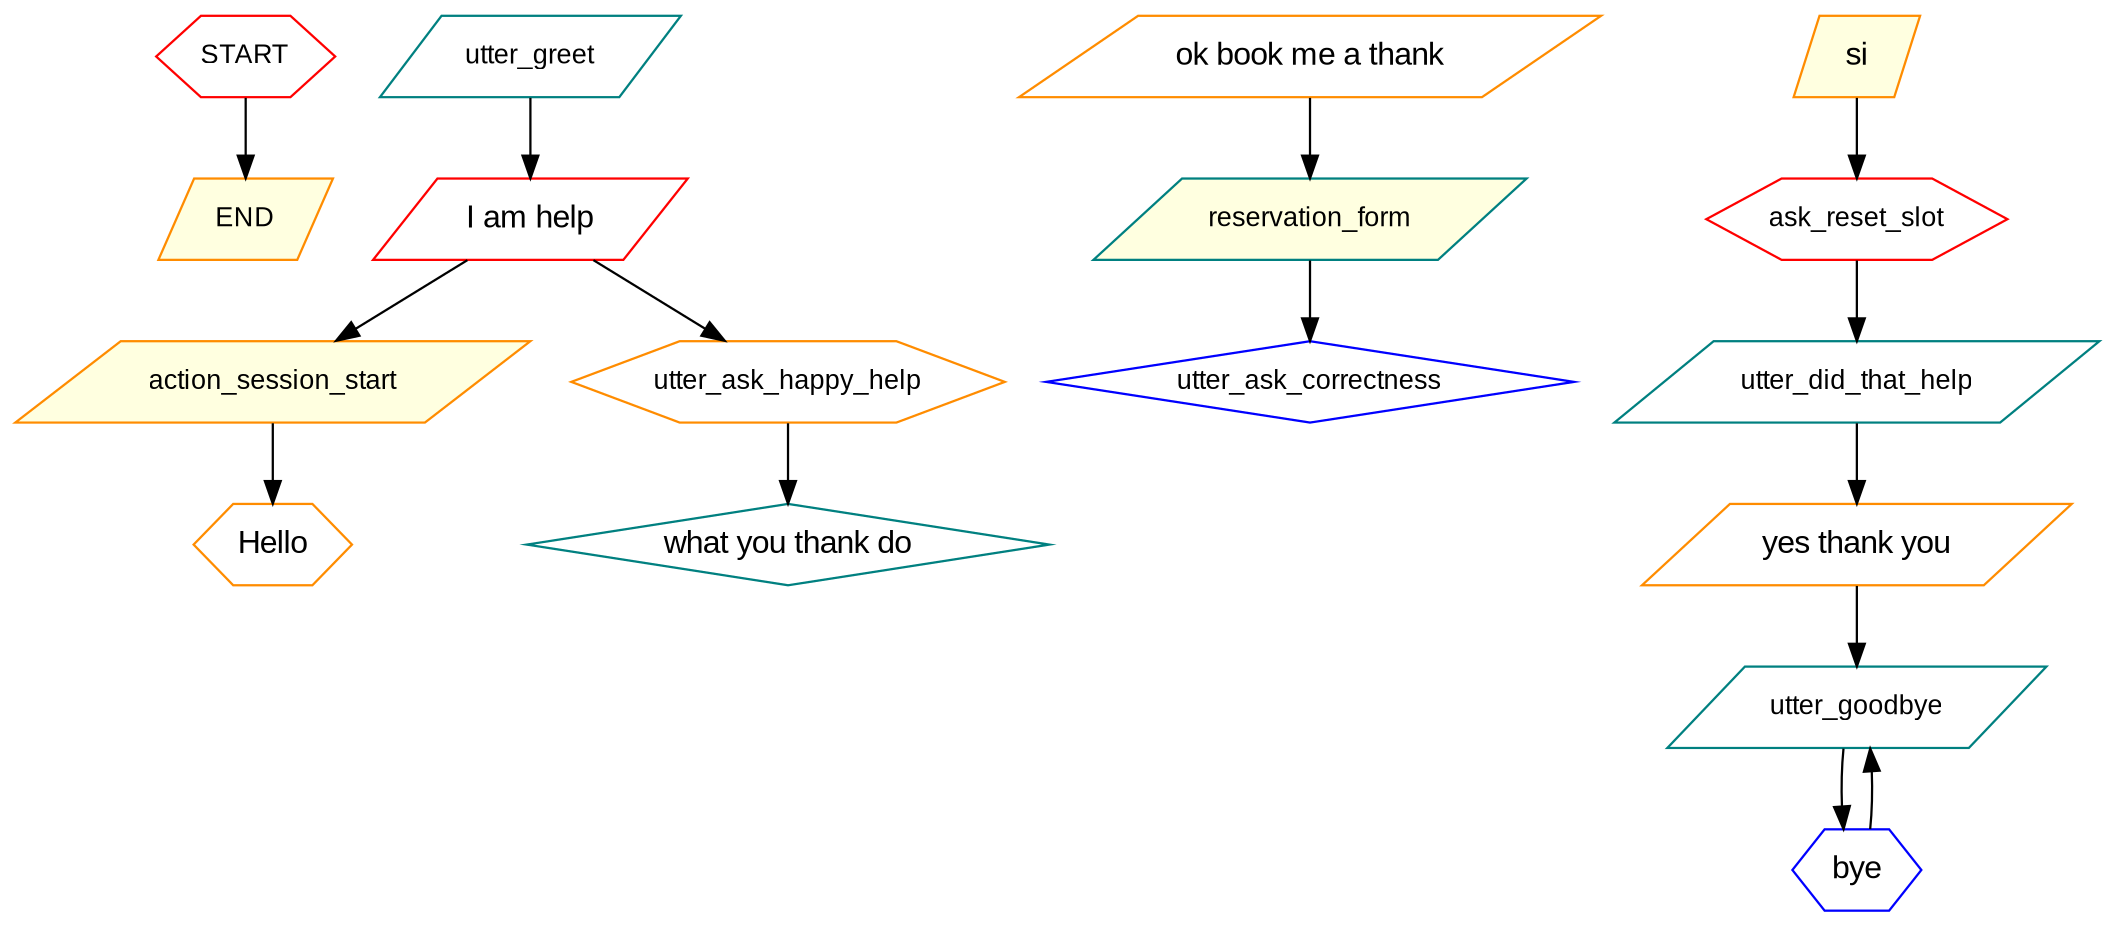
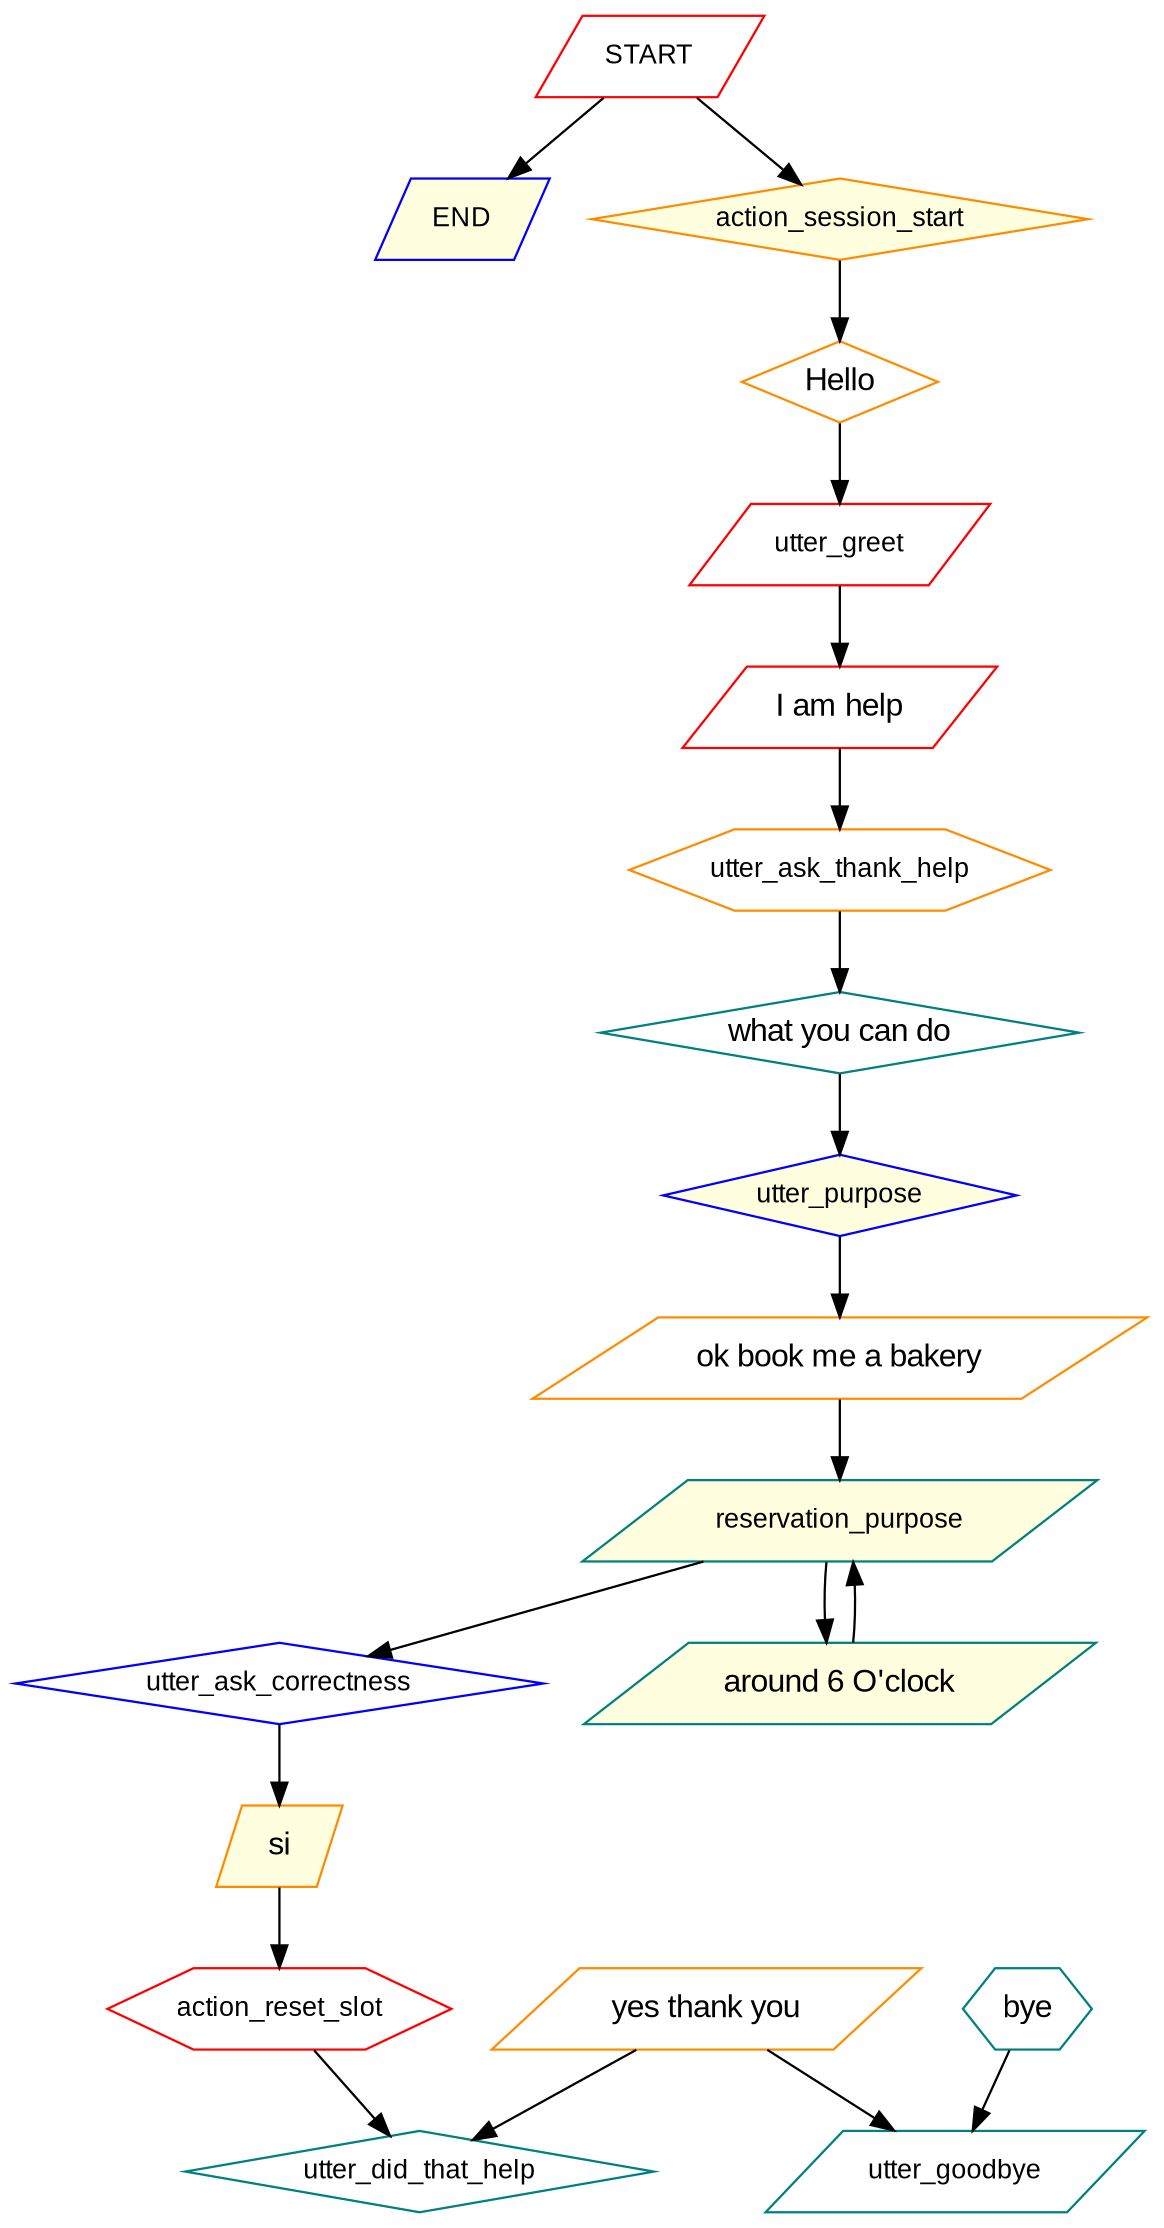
node "START": shape hexagon -> parallelogram
node "utter_greet": color teal -> red
node "ok book me a thank": label "ok book me a thank" -> "ok book me a bakery"
node "END": color darkorange -> blue
node "reservation_form": label "reservation_form" -> "reservation_purpose"
node "ask_reset_slot": label "ask_reset_slot" -> "action_reset_slot"
edge "I am help" -> "action_session_start": now "START" -> "action_session_start"
node "action_session_start": shape parallelogram -> diamond
node "utter_ask_happy_help": label "utter_ask_happy_help" -> "utter_ask_thank_help"
node "utter_did_that_help": shape parallelogram -> diamond
edge "Hello" -> "utter_greet": added
edge "utter_did_that_help" -> "yes thank you": reversed
node "Hello": shape hexagon -> diamond
node "what you thank do": label "what you thank do" -> "what you can do"
edge "utter_goodbye" -> "bye": removed
node "bye": color blue -> teal
node "utter_purpose": added
node "around 6 O'clock": added
edge "utter_ask_correctness" -> "si": added
